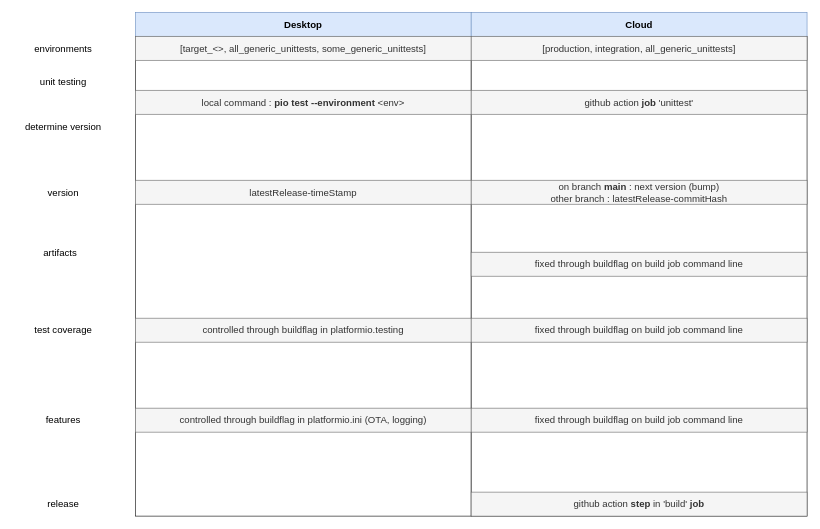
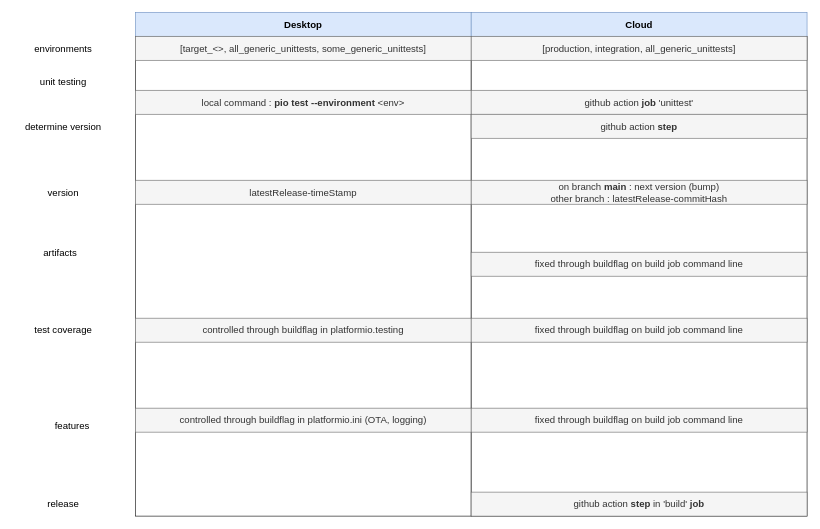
node "github action step": added
node "features": moved (63, 420) -> (72, 426)
